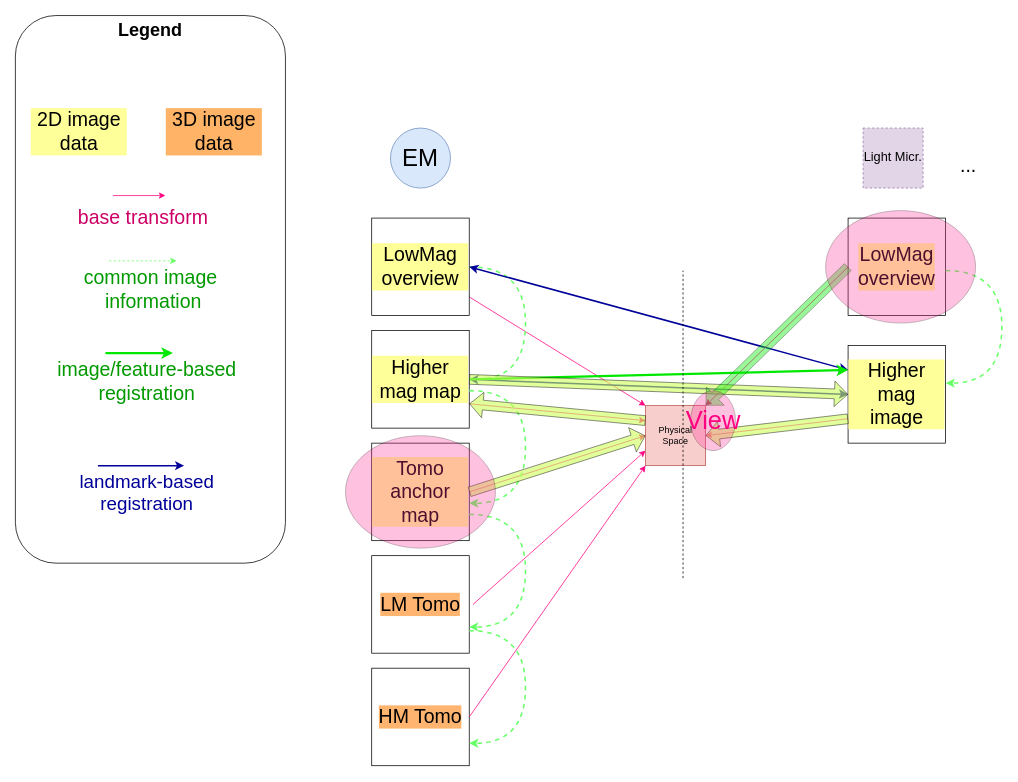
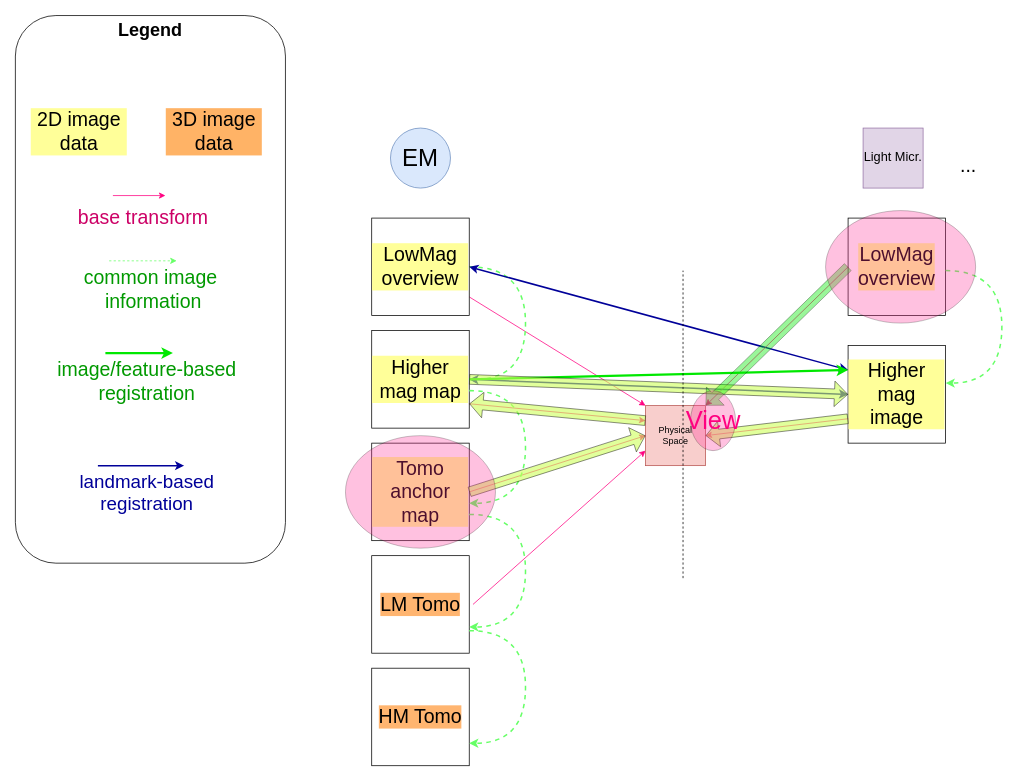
node "Light Micr.": style dashed -> solid
edge "HM Tomo" -> "Physical Space": removed
